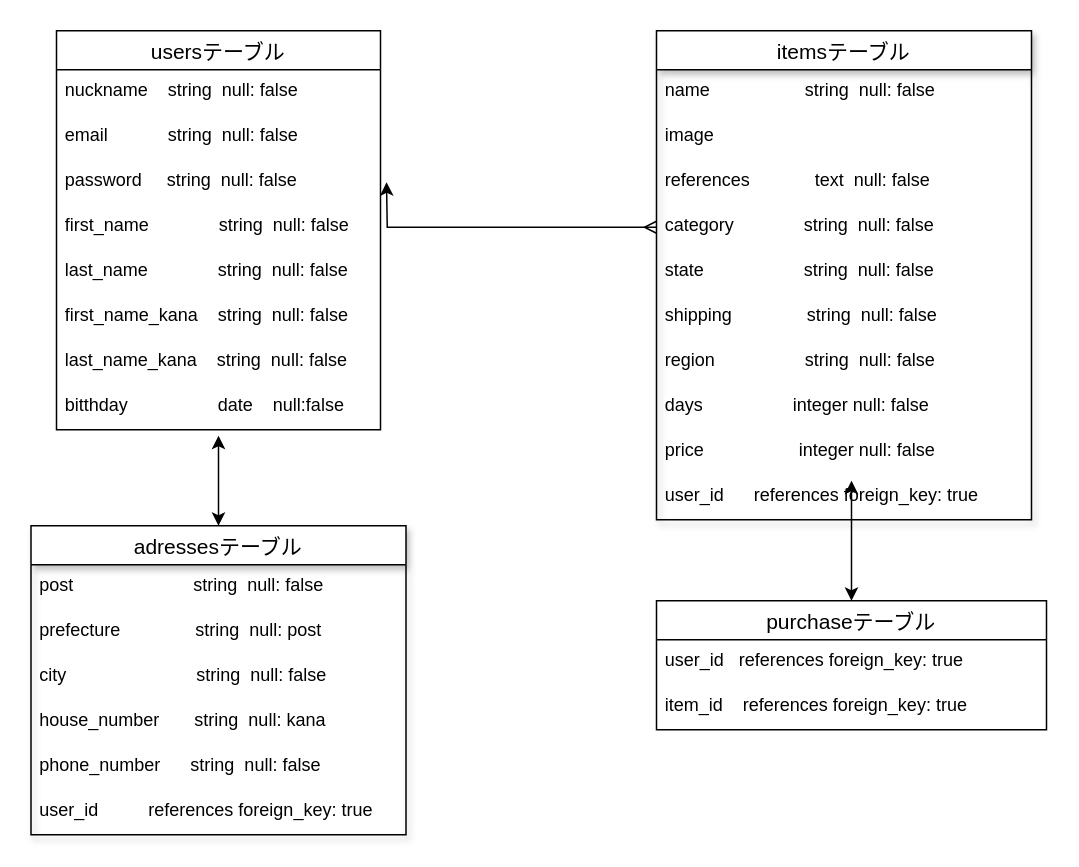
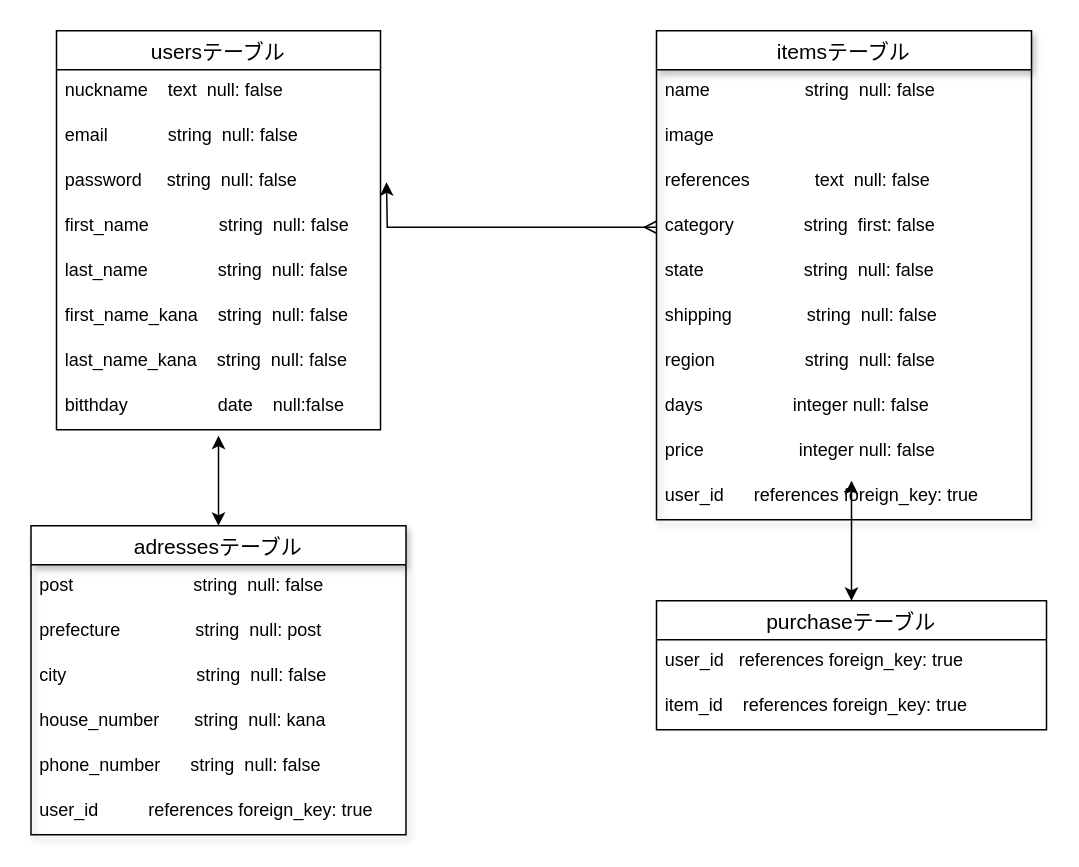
node "nuckname string null: false": label "nuckname string null: false" -> "nuckname text null: false"
node "category string null: false": label "category string null: false" -> "category string first: false"
